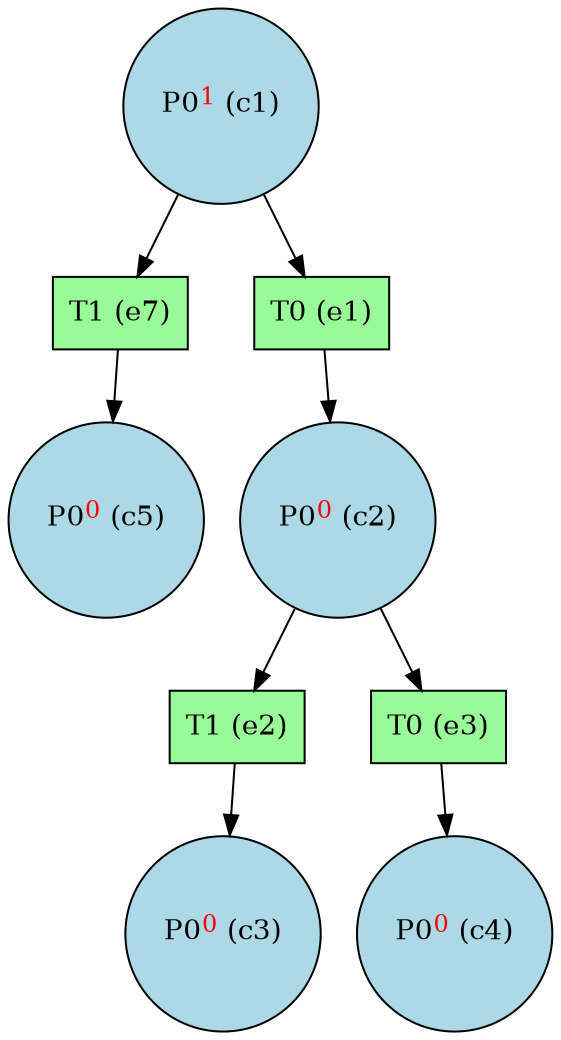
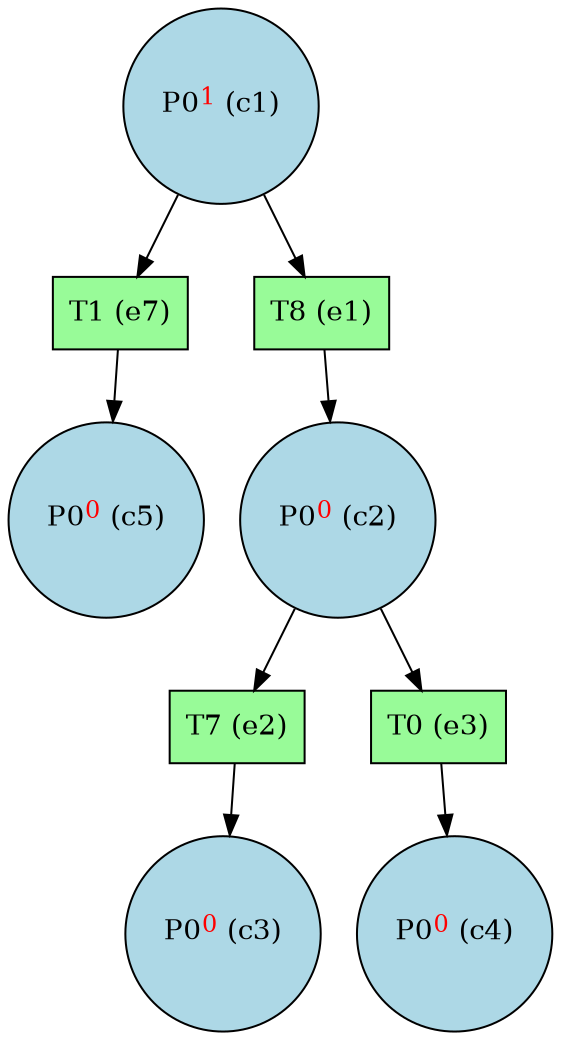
node "T0 (e1)": label "T0 (e1)" -> "T8 (e1)"
node "T1 (e2)": label "T1 (e2)" -> "T7 (e2)"
